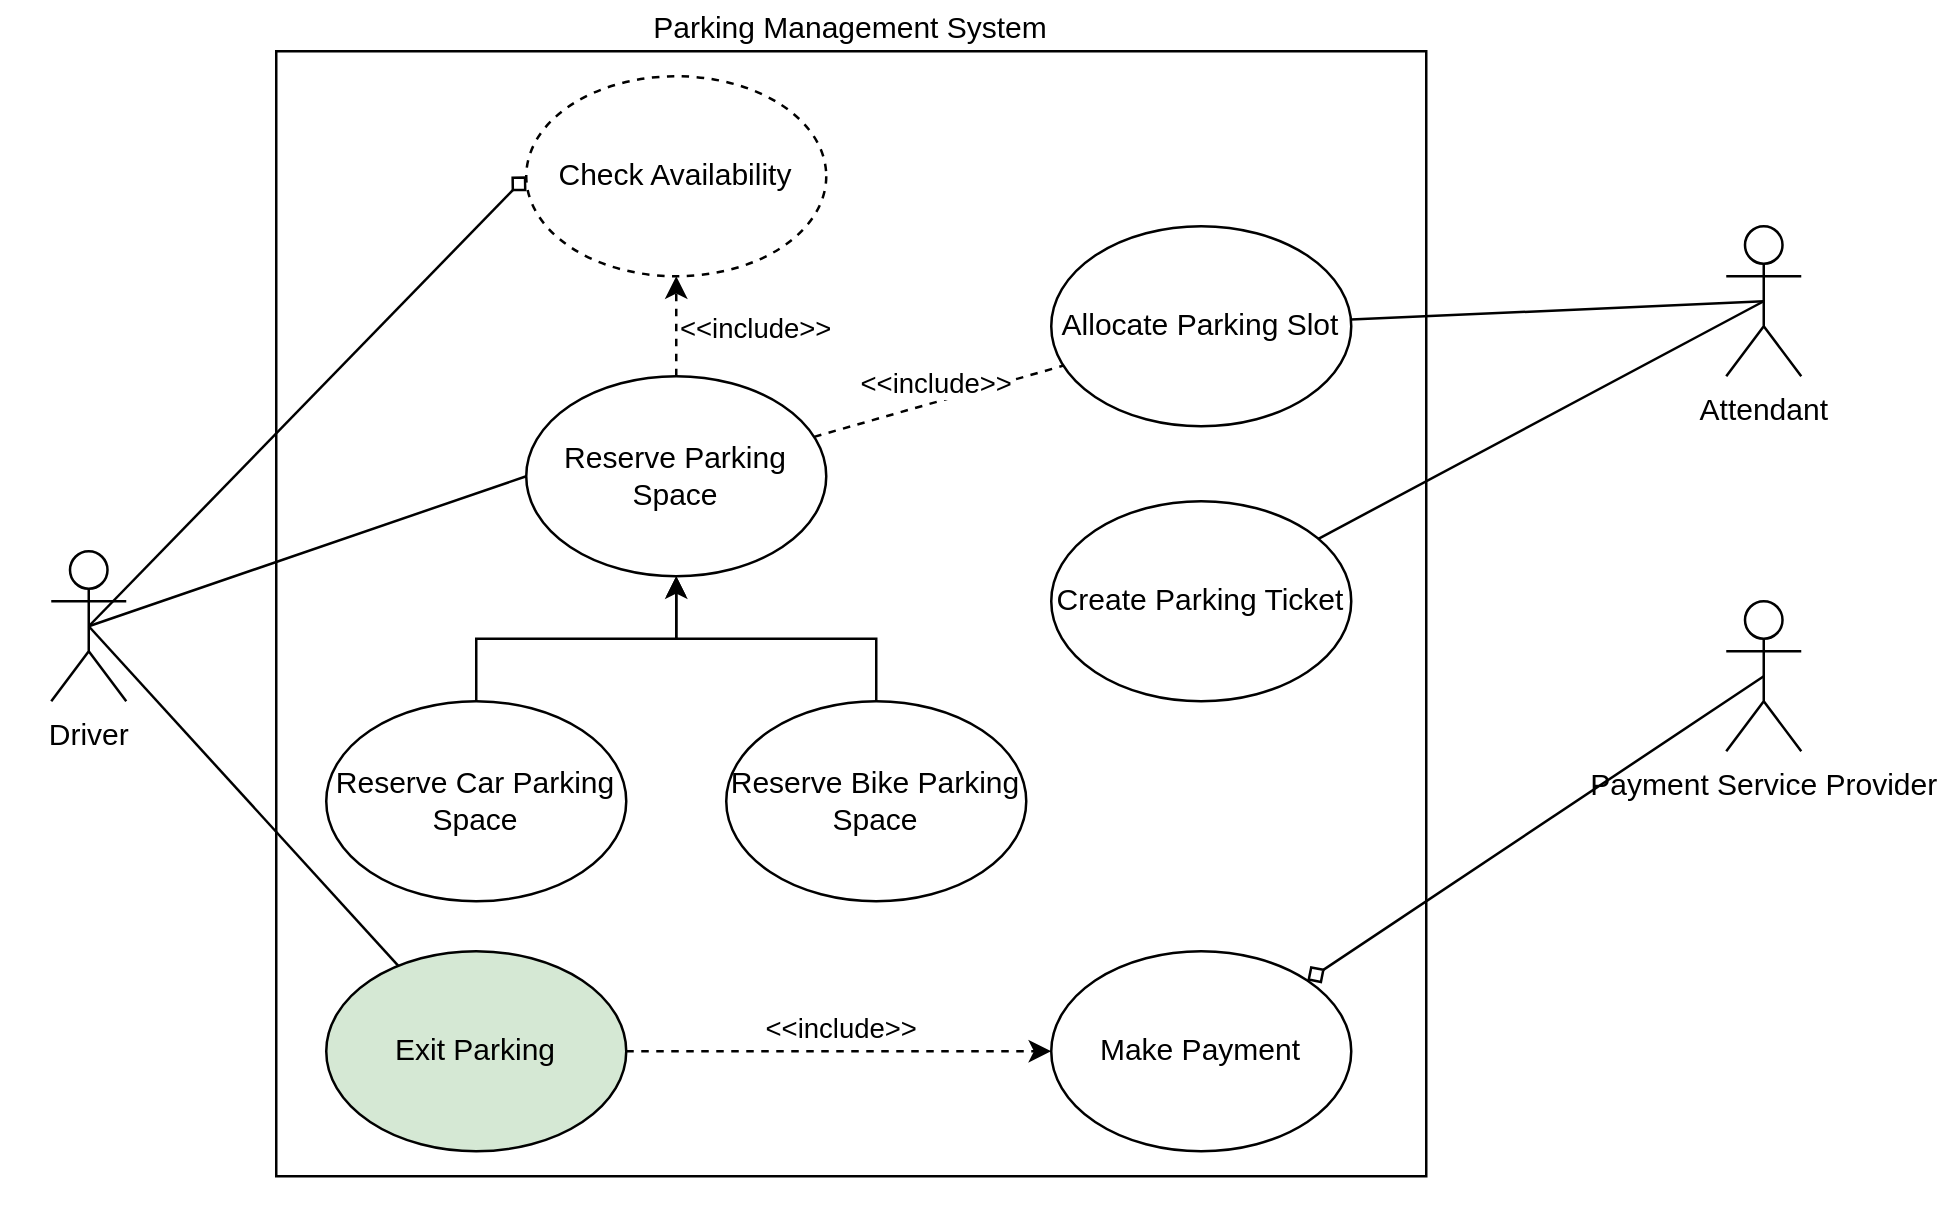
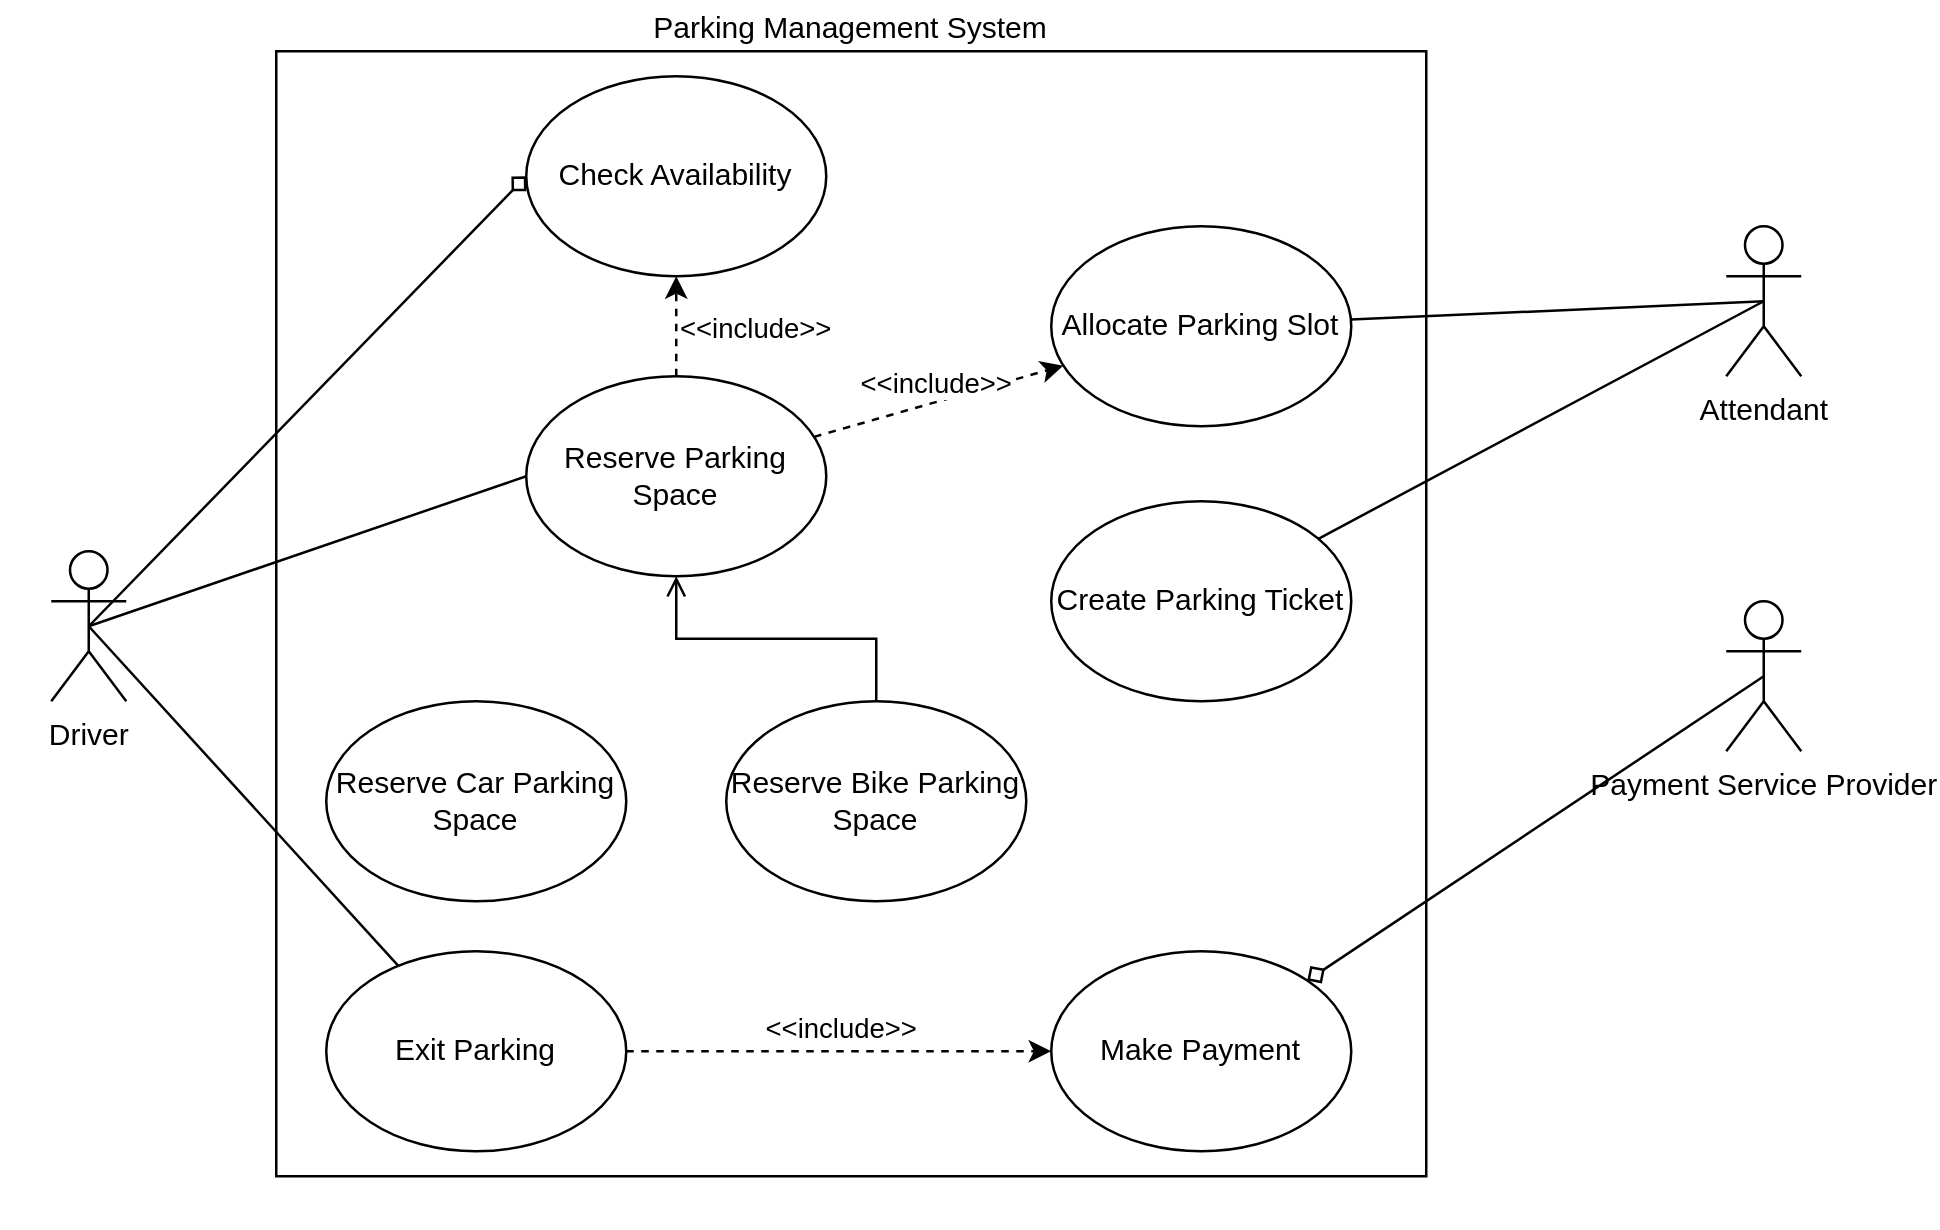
node "Check Availability": style dashed -> solid
edge "Allocate Parking Slot" -- "Reserve Parking Space": arrowhead none -> classic
edge "Reserve Car Parking Space" -> "Reserve Parking Space": removed
node "Exit Parking": fillcolor #d5e8d4 -> #ffffff
